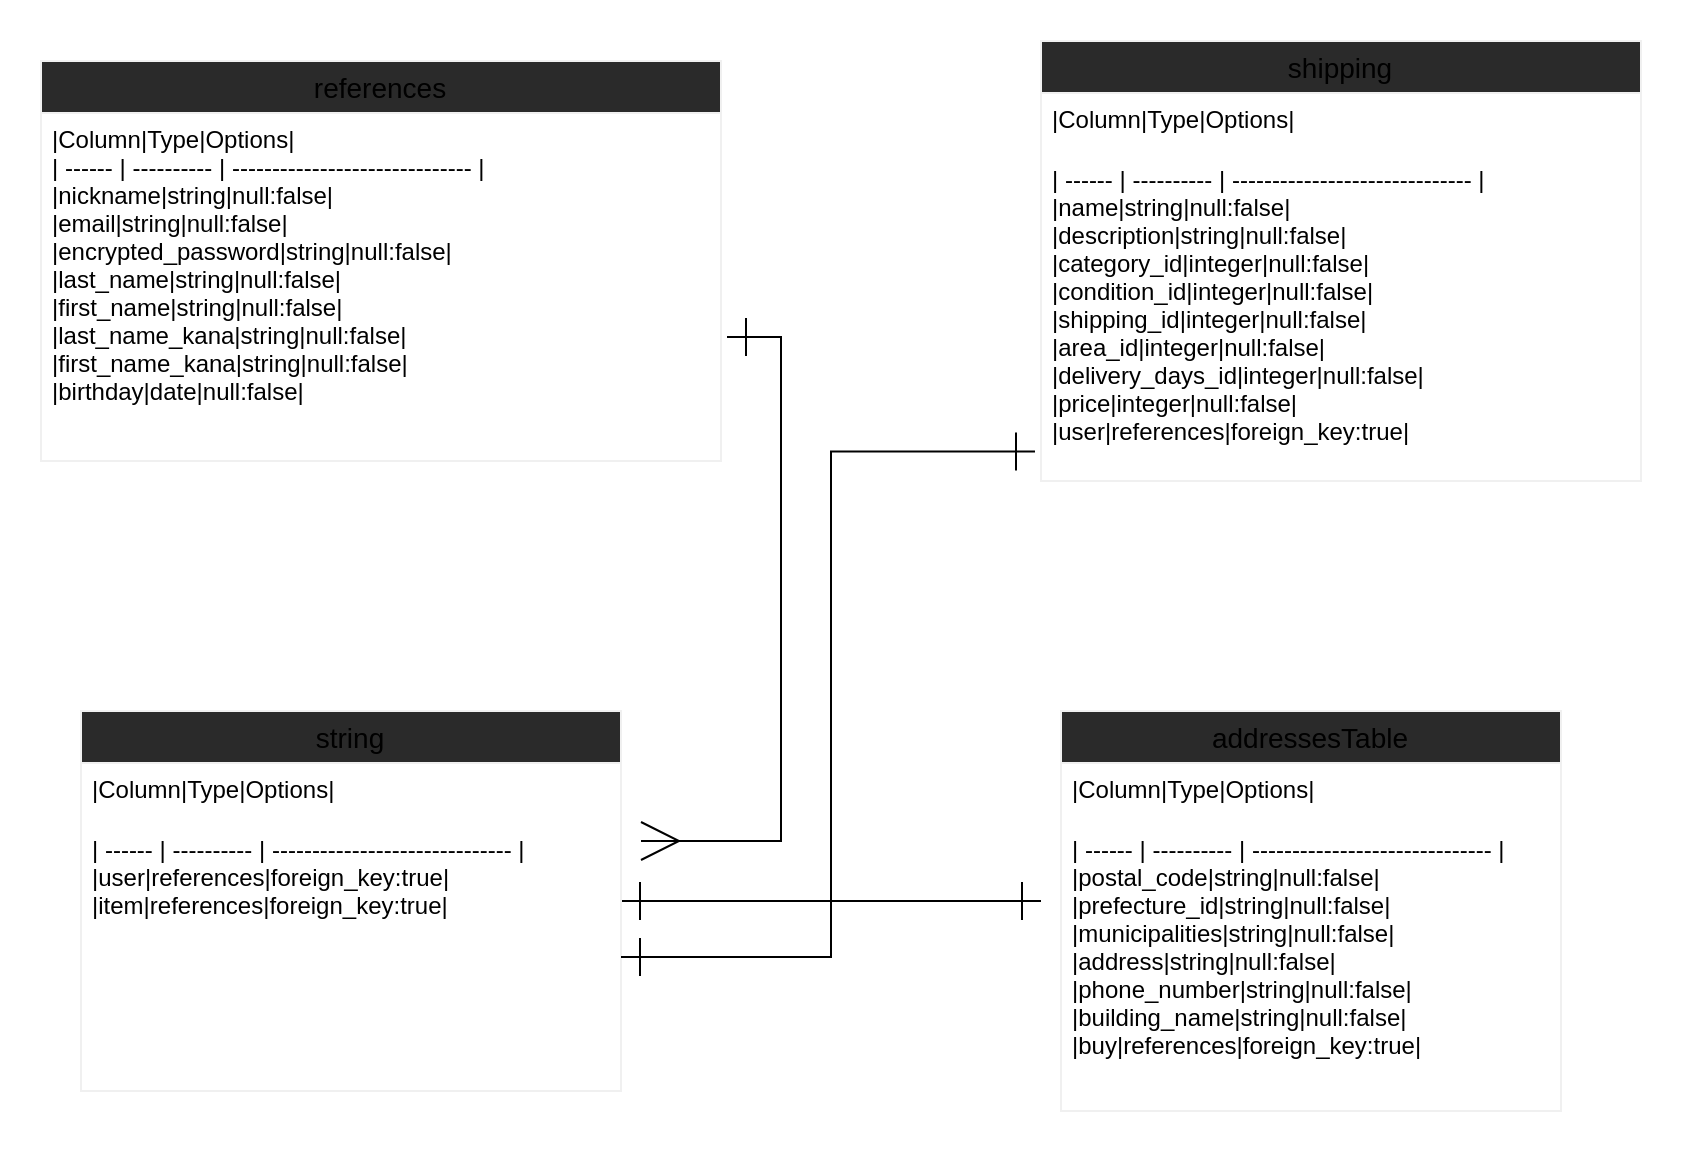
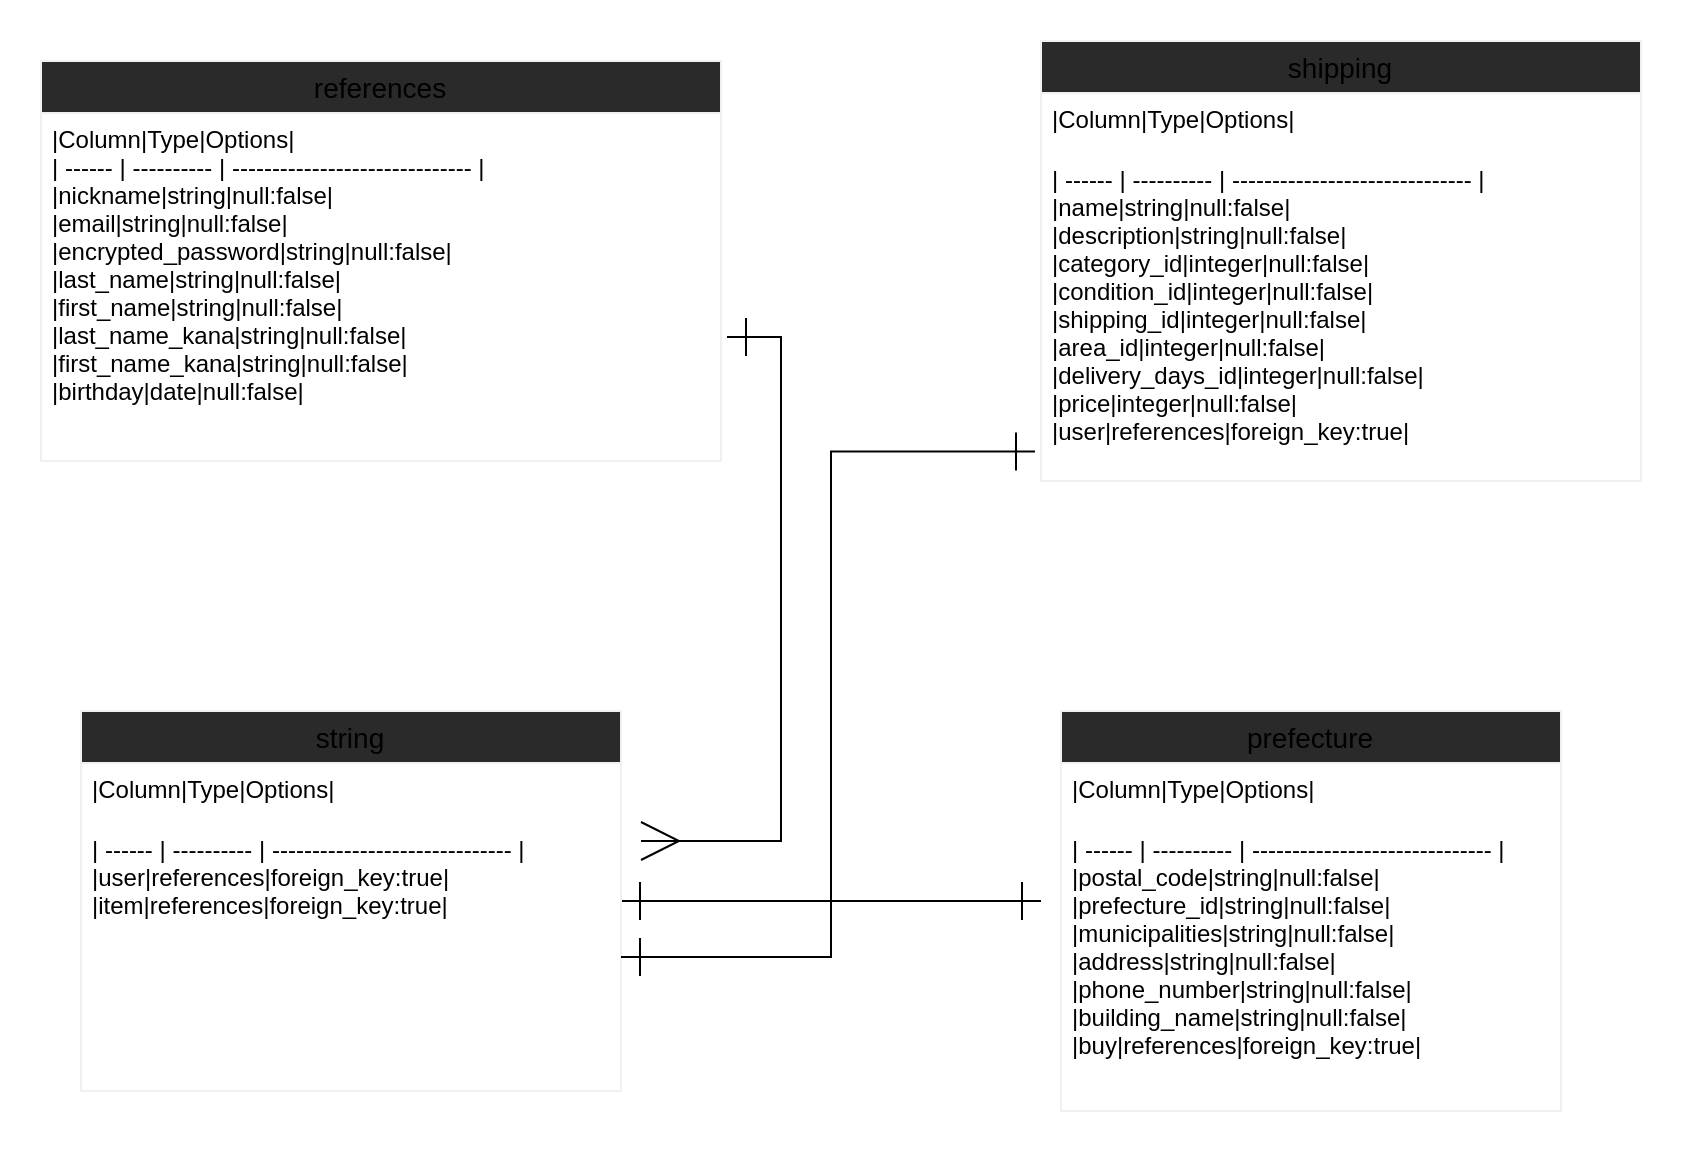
node "addressesTable": label "addressesTable" -> "prefecture"
